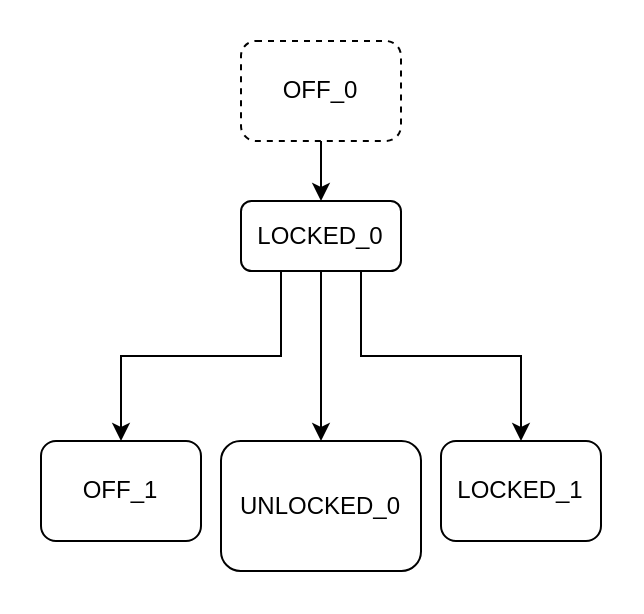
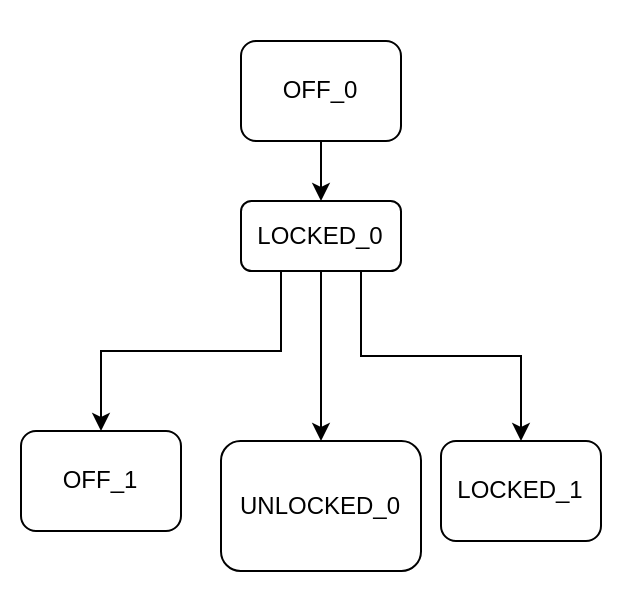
node "OFF_0": style dashed -> solid
node "OFF_1": moved (121, 491) -> (101, 481)
